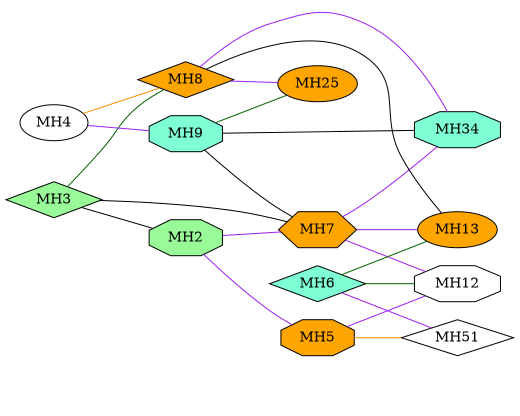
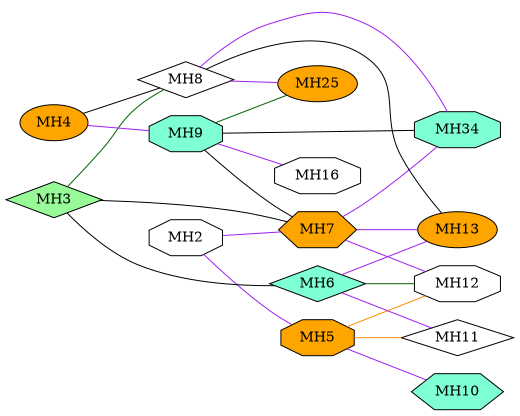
node "MH8": fillcolor orange -> white
edge "MH8" -- "MH4": color darkorange -> black
node "MH4": fillcolor white -> orange
node "MH16": added
edge "MH3" -- "MH2": now "MH3" -- "MH6"
node "MH2": fillcolor palegreen -> white
edge "MH13" -- "MH6": color darkgreen -> purple
edge "MH12" -- "MH5": color purple -> darkorange
node "MH51": label "MH51" -> "MH11"
node "MH10": added
